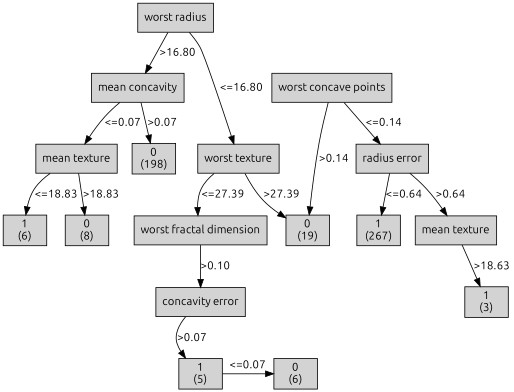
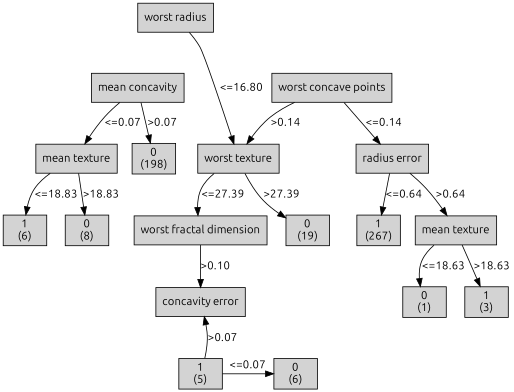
edge "worst radius" -> "mean concavity": removed, label ">16.80"
edge "worst concave points" -> "0 (19)": now "worst concave points" -> "worst texture"
node "0 (1)": added
edge "concavity error" -> "1 (5)": reversed
